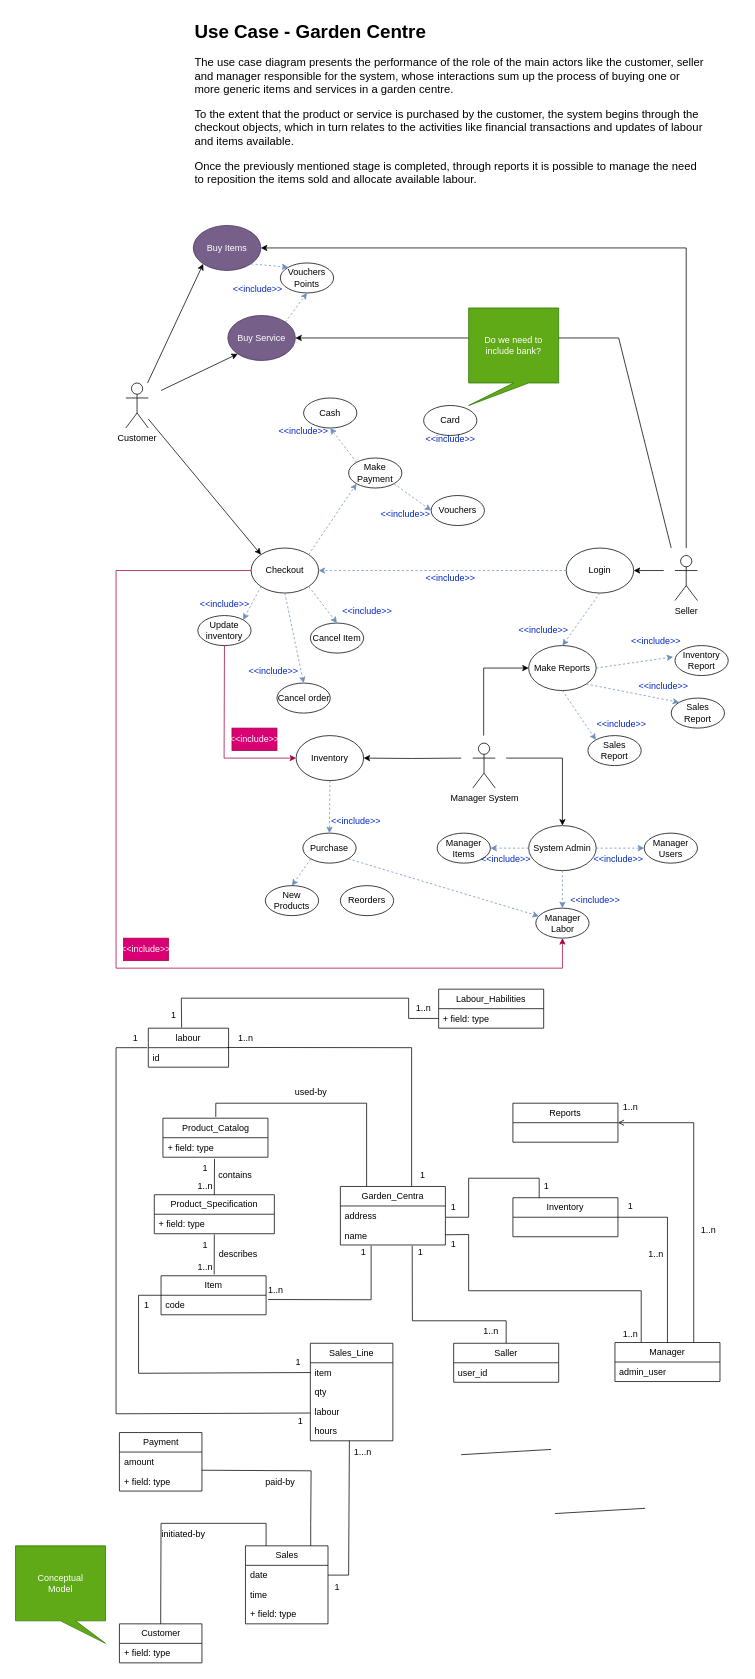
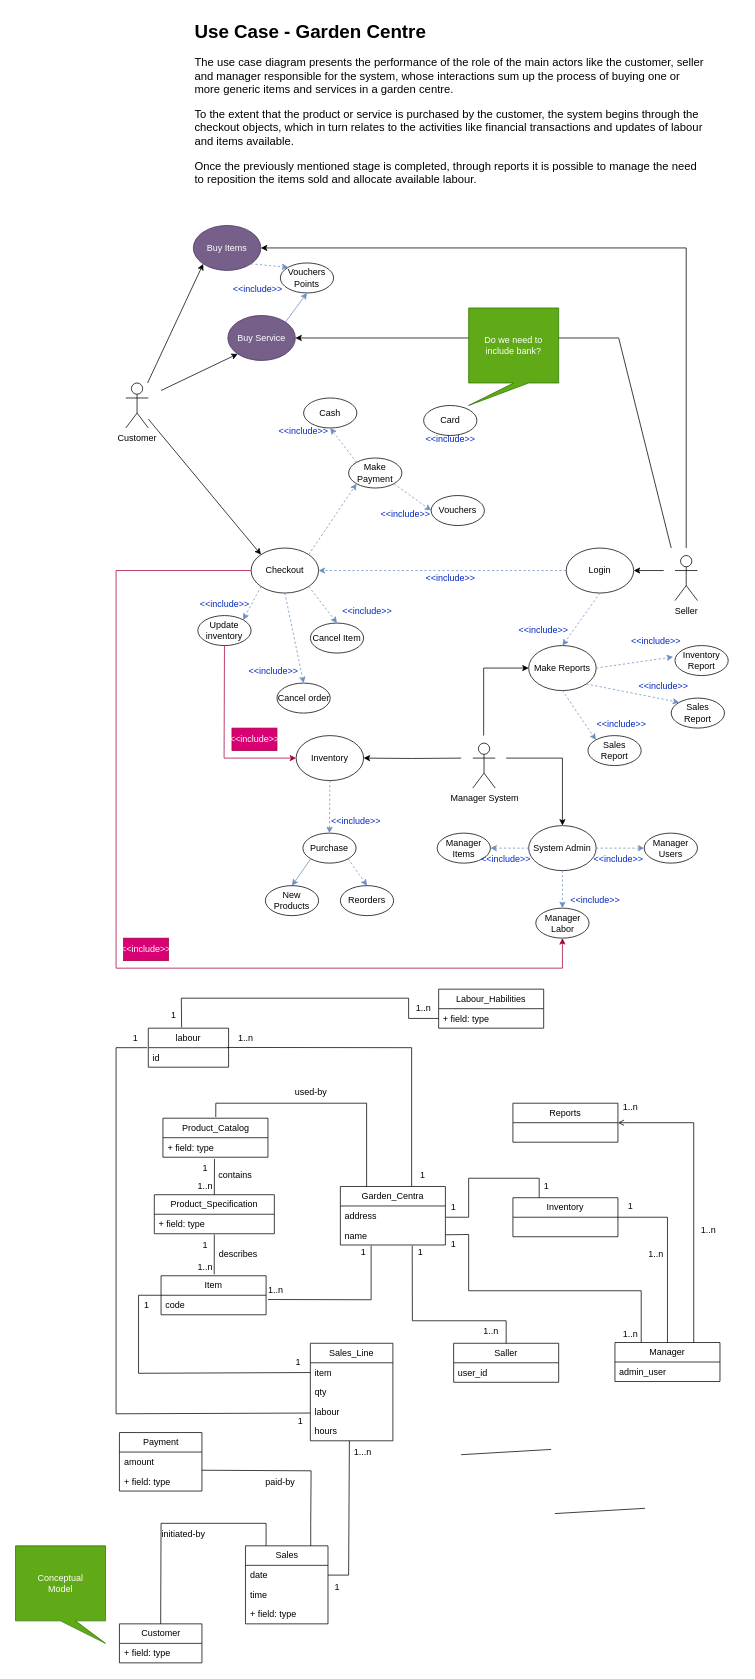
edge "Buy Service" -> "Vouchers Points": style dashed -> solid
edge "Purchase" -> "New Products": style dashed -> solid
edge "Purchase" -> "Manager Labor": now "Purchase" -> "Reorders"
